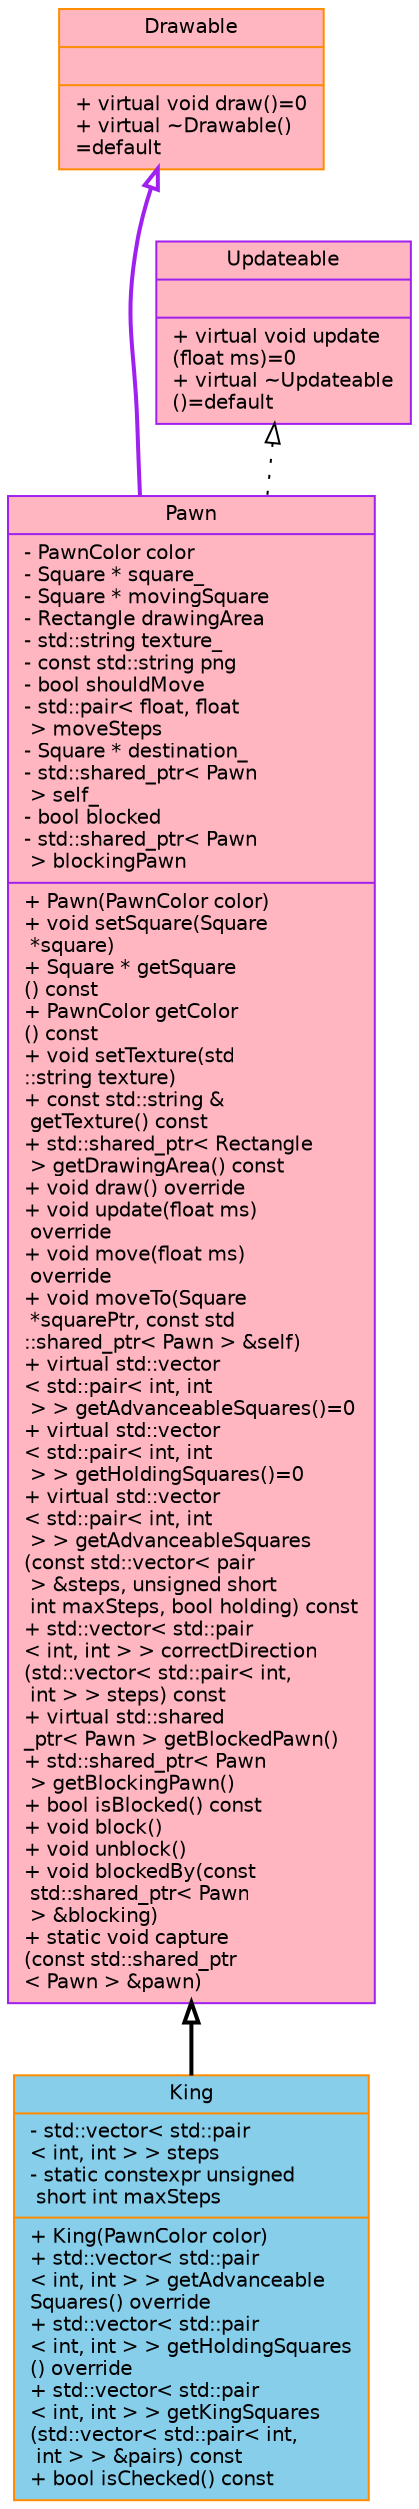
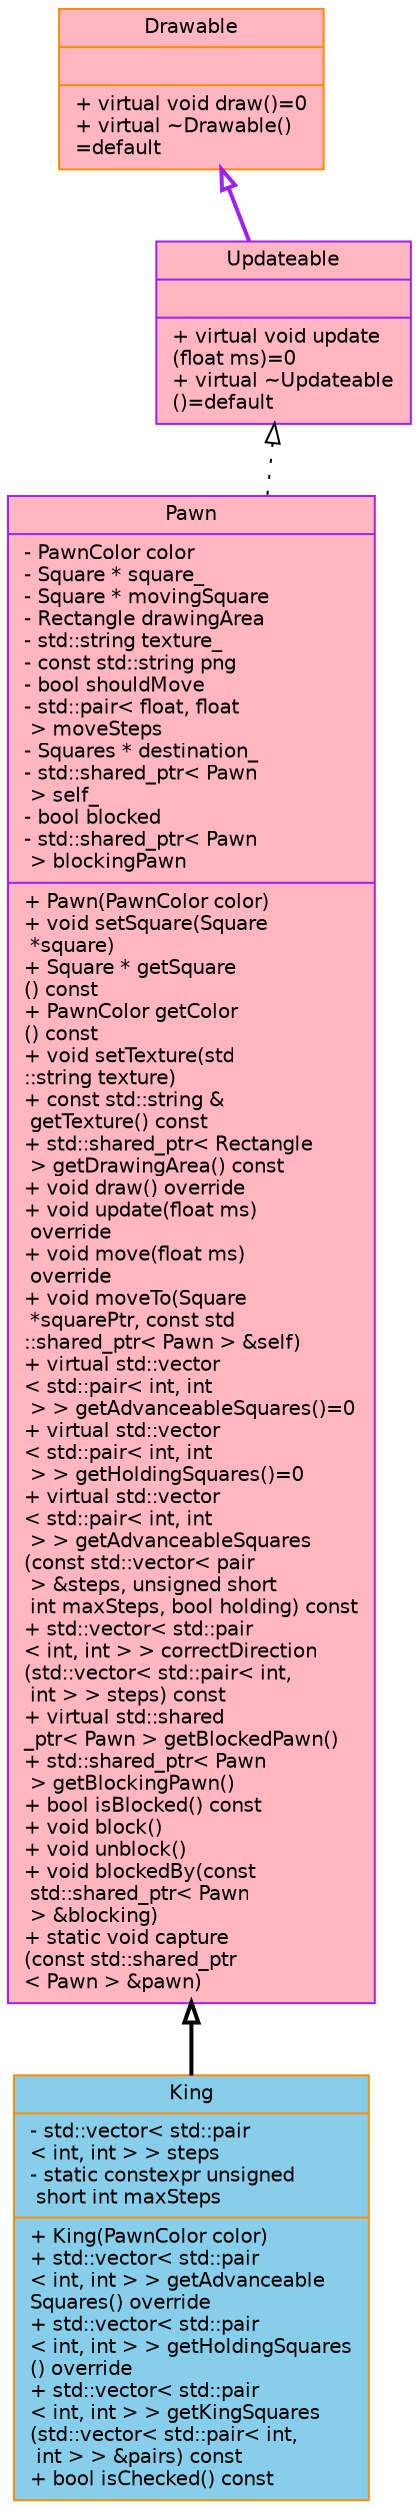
edge "Pawn" -> "Drawable": now "Updateable" -> "Drawable"
node "Pawn": text "- Square * destination_" -> "- Squares * destination_"
